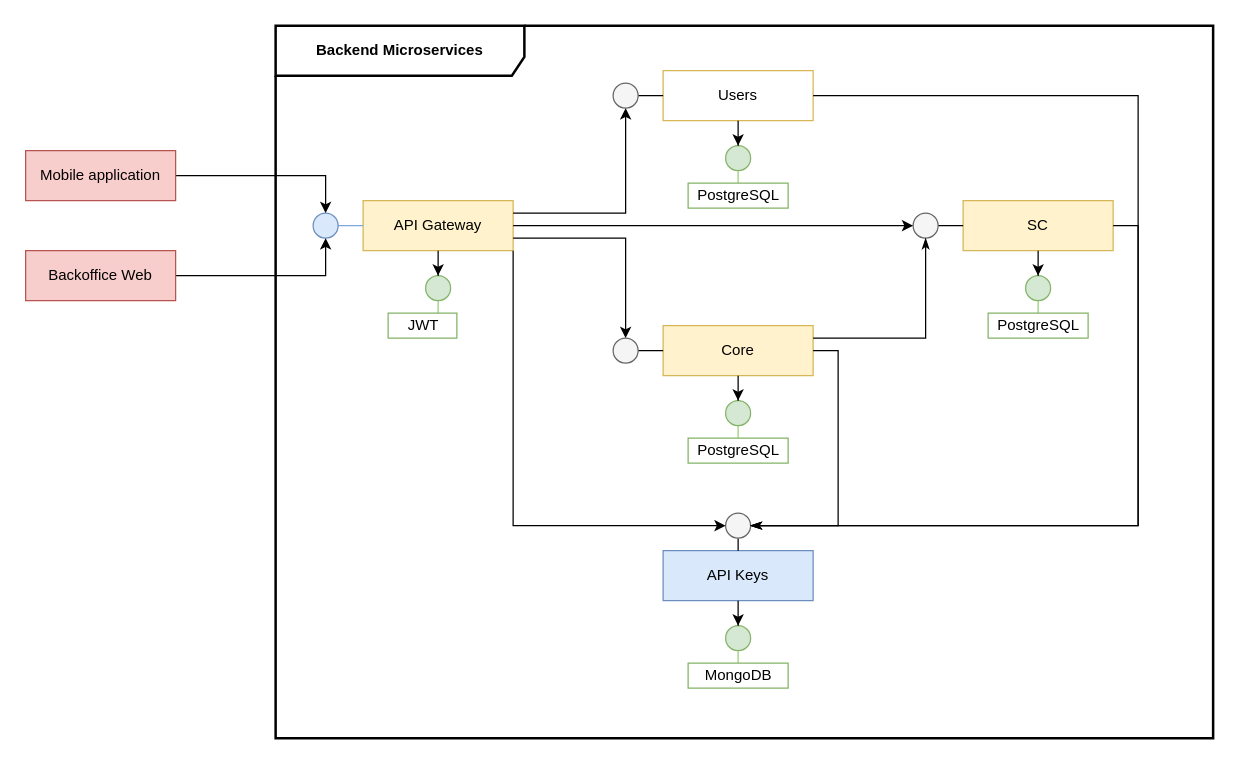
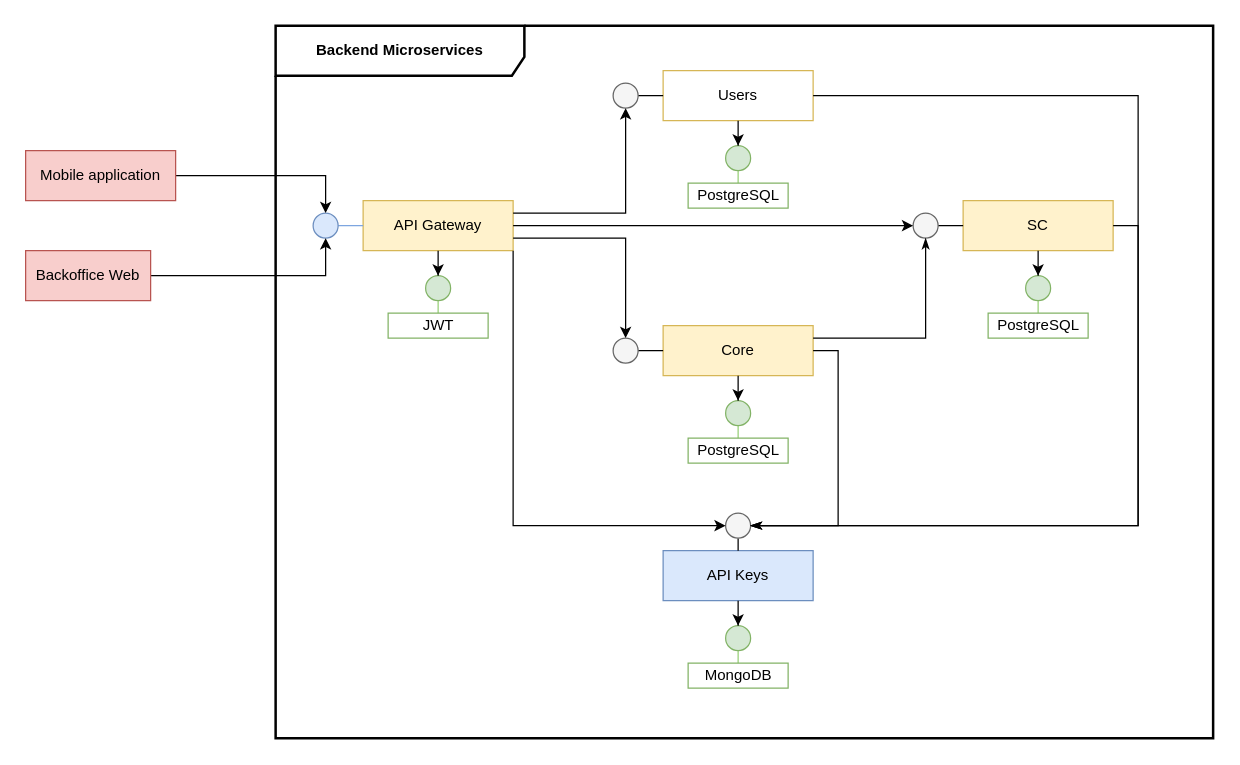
node "Backoffice Web": size 150x50 -> 125x50
node "JWT": size 69x25 -> 100x25
